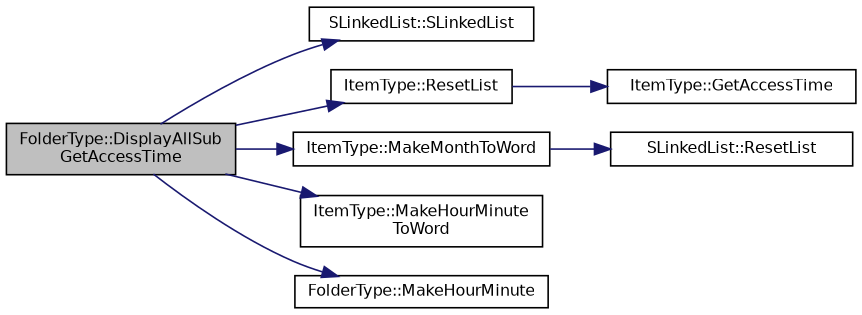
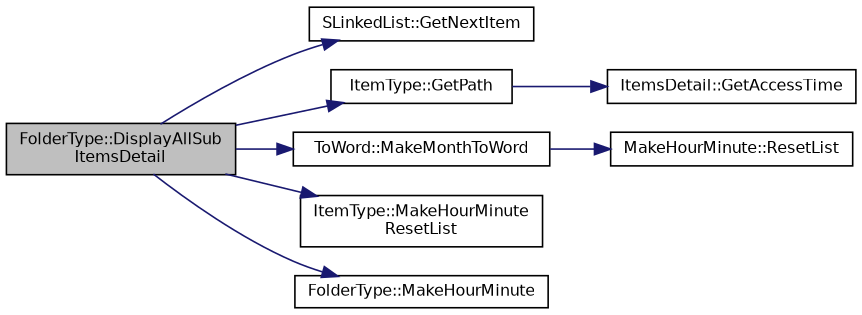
node "SLinkedList::SLinkedList": label "SLinkedList::SLinkedList" -> "SLinkedList::GetNextItem"
node "ItemType::ResetList": label "ItemType::ResetList" -> "ItemType::GetPath"
node "ItemType::GetAccessTime": label "ItemType::GetAccessTime" -> "ItemsDetail::GetAccessTime"
node "FolderType::DisplayAllSub GetAccessTime": label "FolderType::DisplayAllSub GetAccessTime" -> "FolderType::DisplayAllSub ItemsDetail"
node "ItemType::MakeMonthToWord": label "ItemType::MakeMonthToWord" -> "ToWord::MakeMonthToWord"
node "SLinkedList::ResetList": label "SLinkedList::ResetList" -> "MakeHourMinute::ResetList"
node "ItemType::MakeHourMinute ToWord": label "ItemType::MakeHourMinute ToWord" -> "ItemType::MakeHourMinute ResetList"
